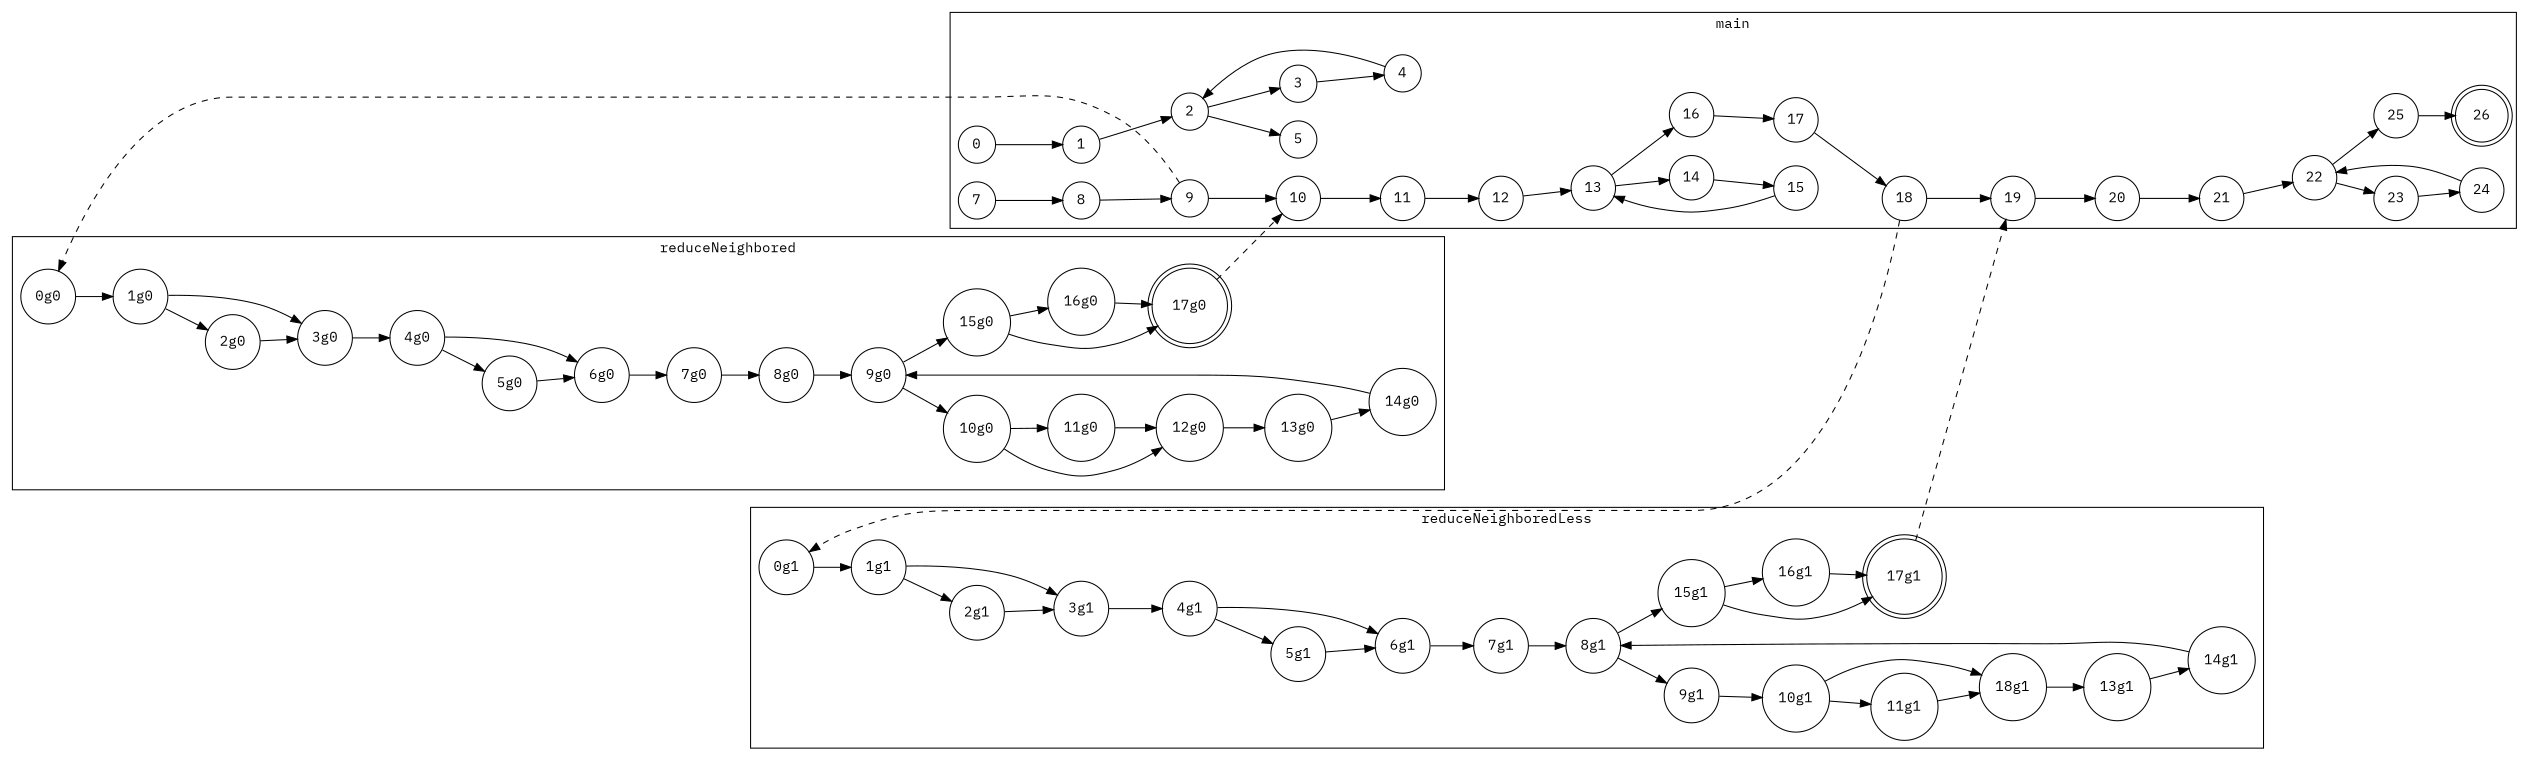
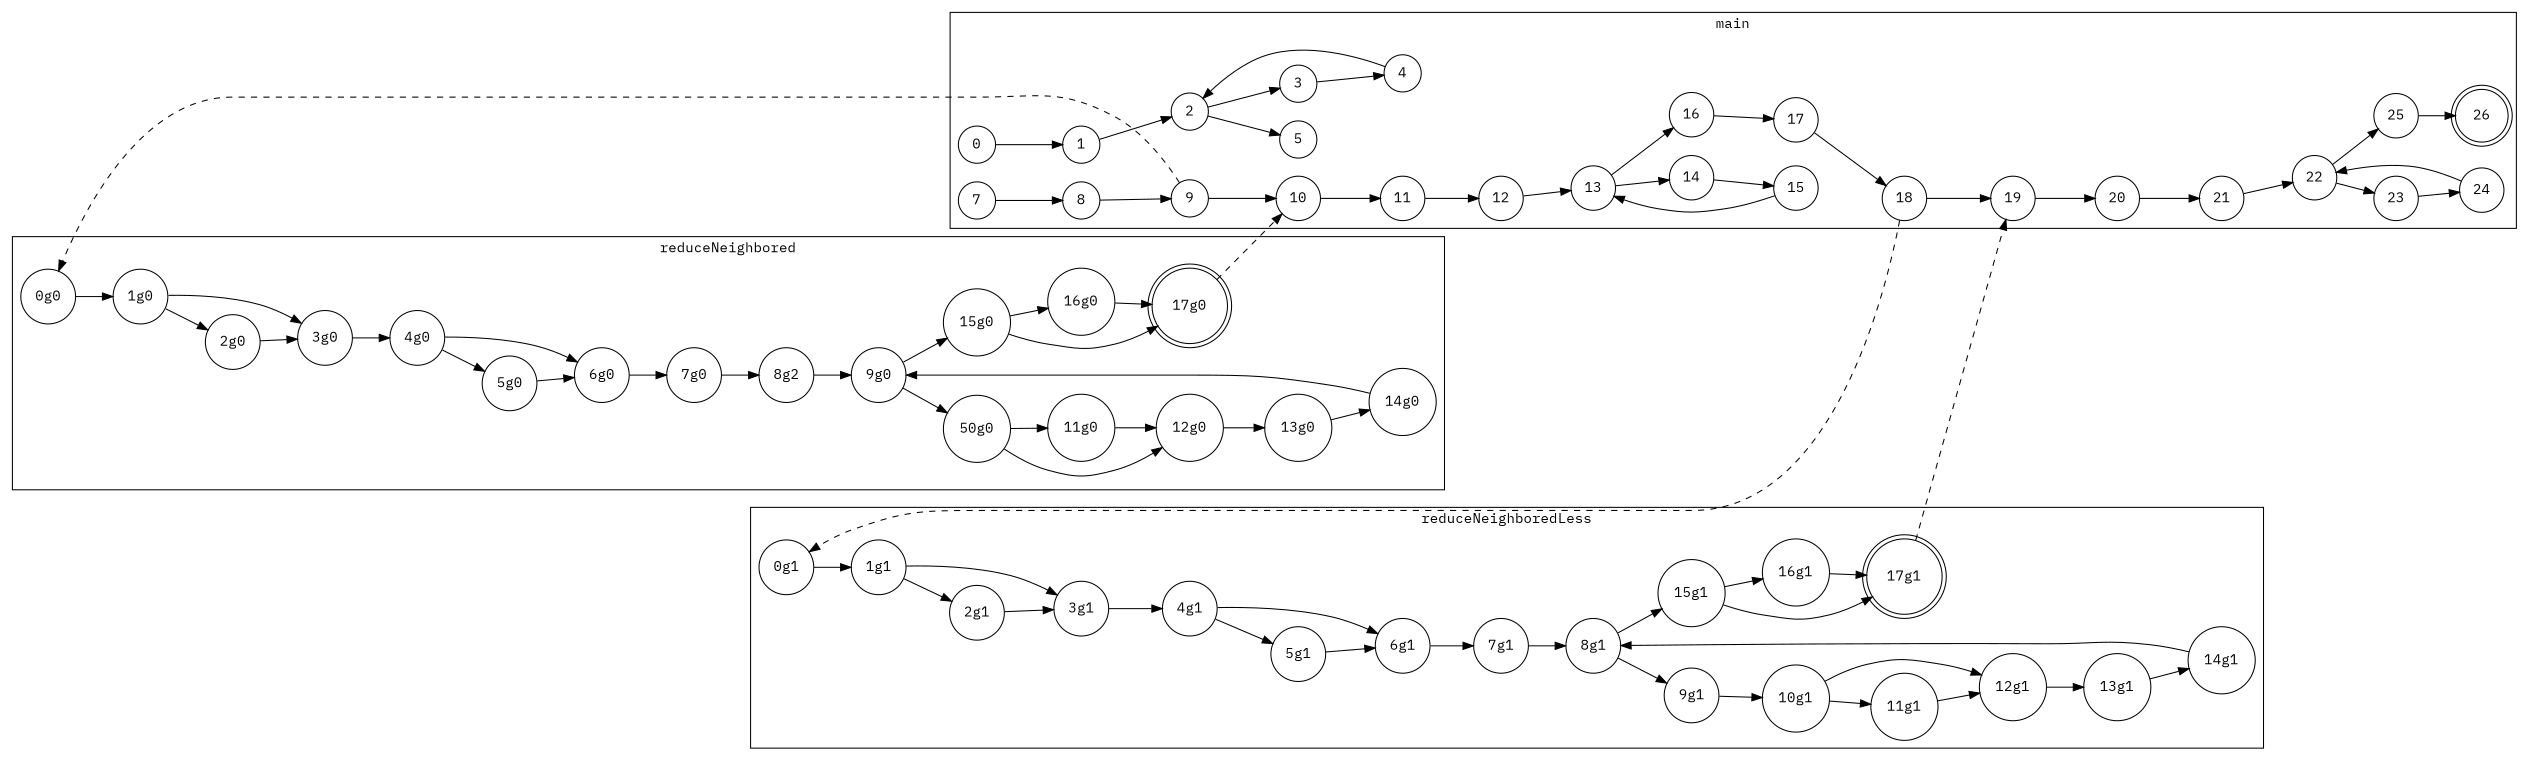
node "8g0": label "8g0" -> "8g2"
node "10g0": label "10g0" -> "50g0"
node "18g1": label "18g1" -> "12g1"
